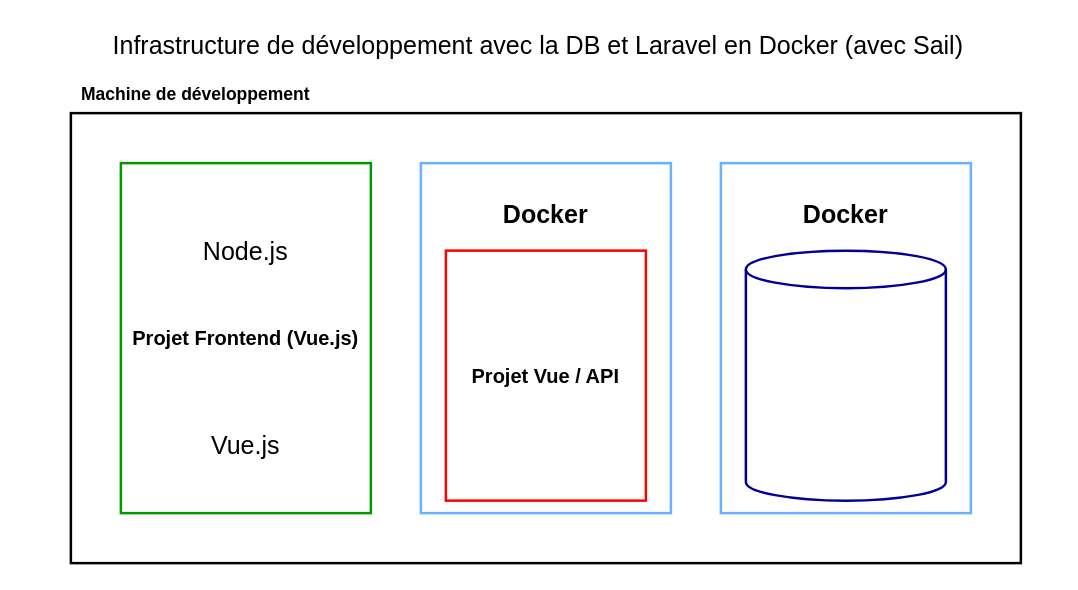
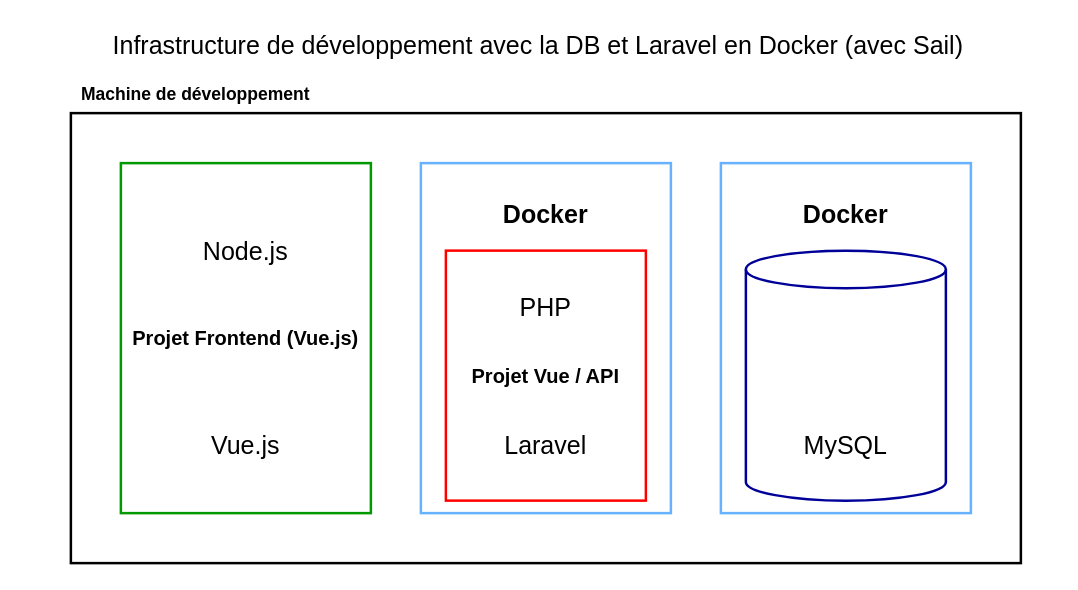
node "PHP": added
node "Laravel": added
node "MySQL": added
